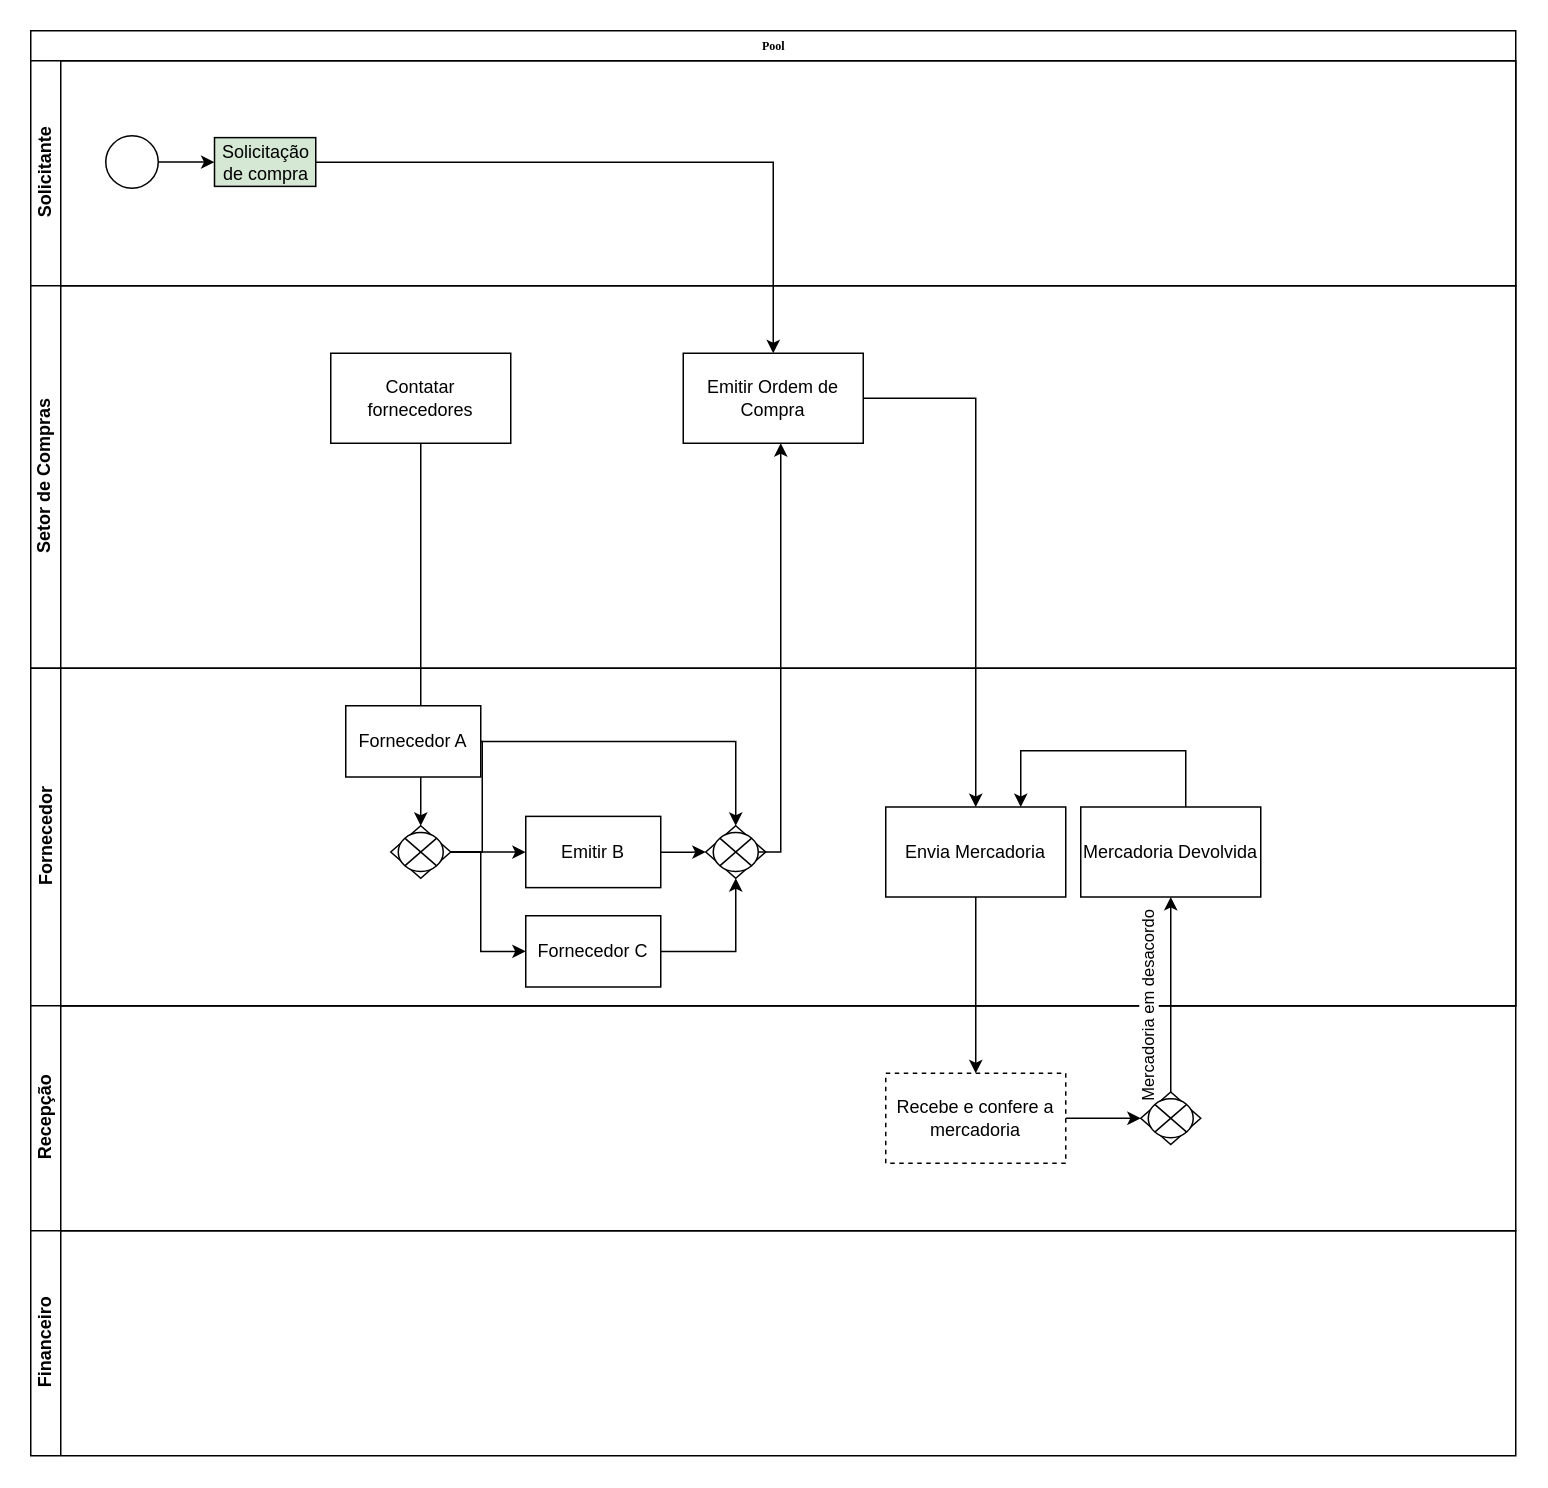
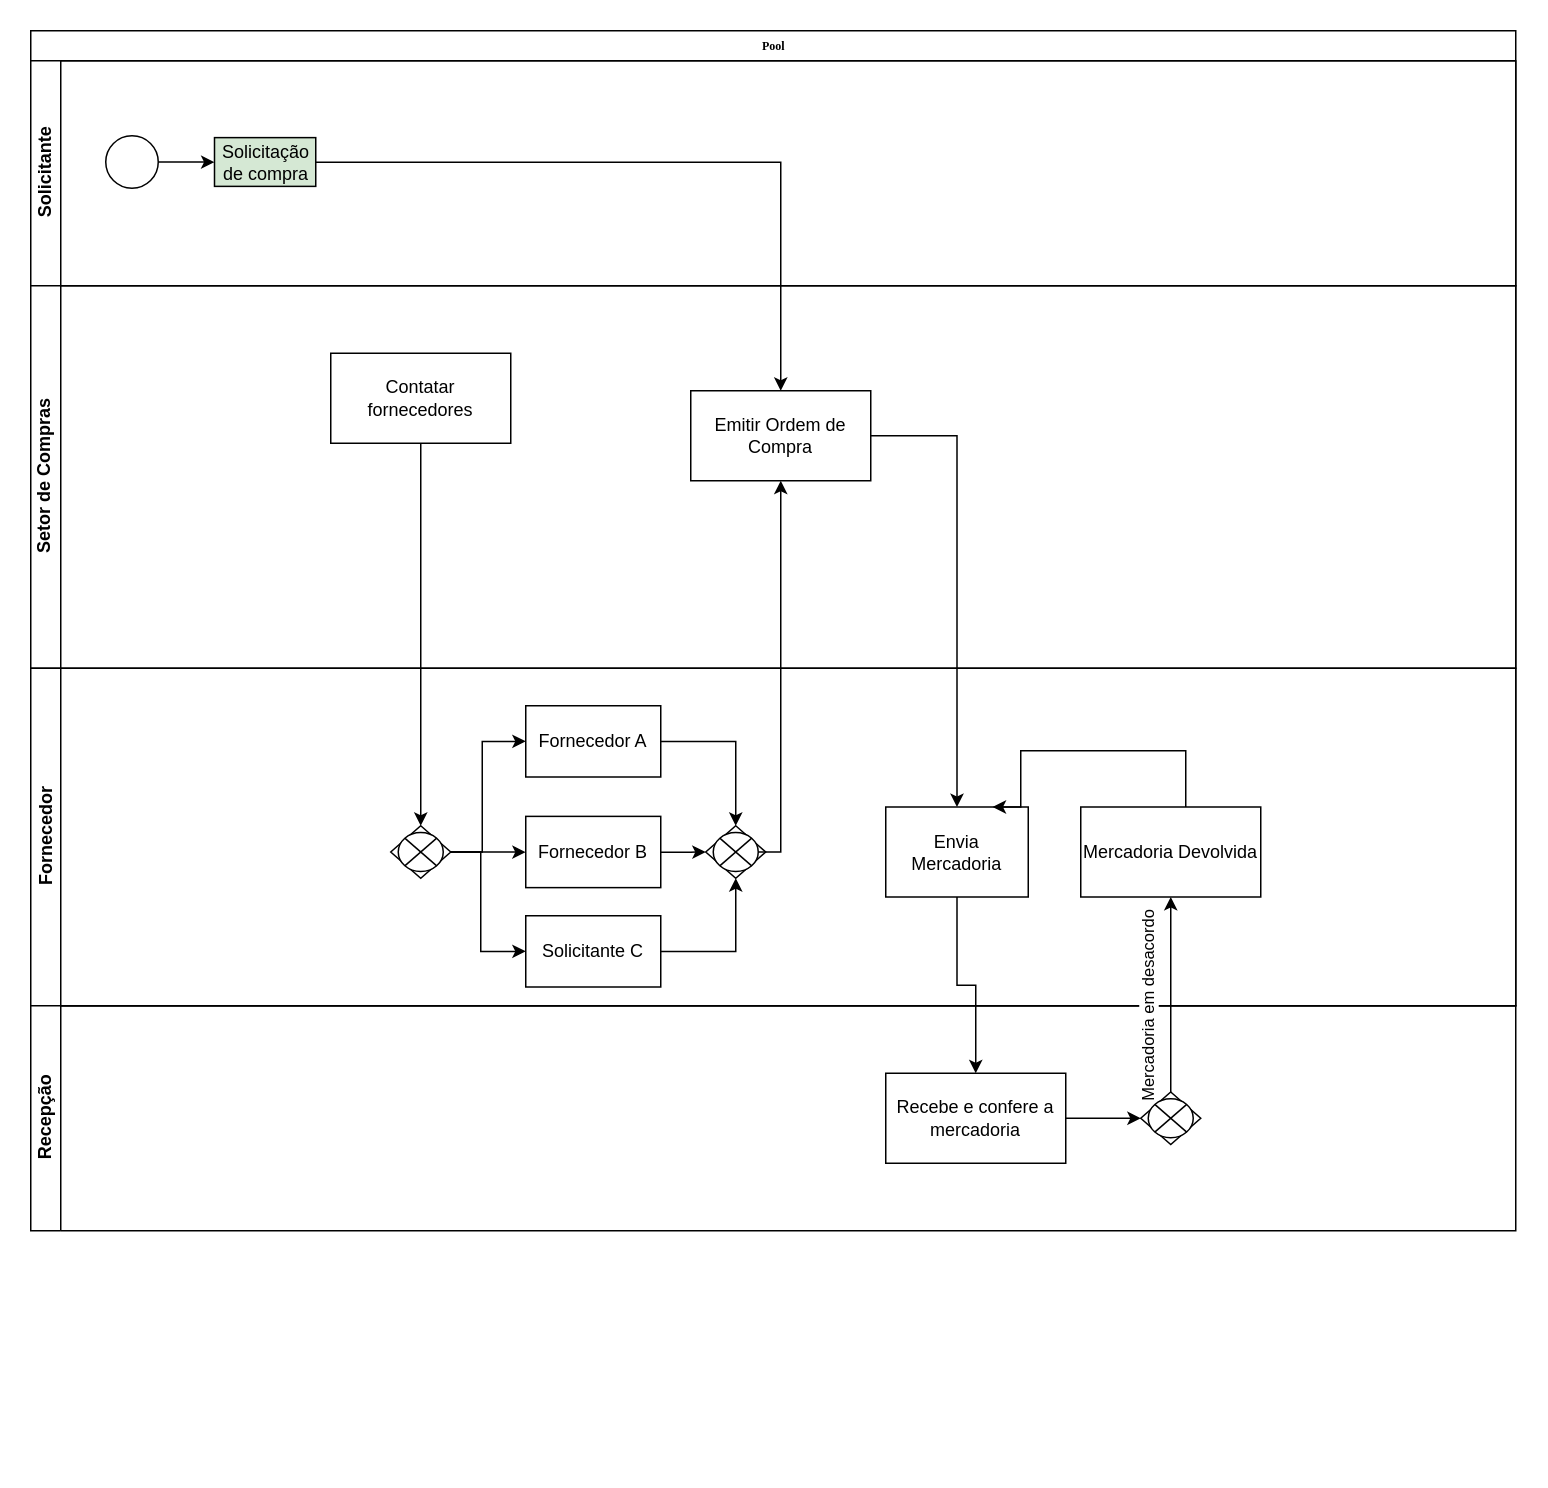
node "Emitir Ordem de Compra": moved (773, 398) -> (781, 436)
node "Fornecedor A": moved (413, 741) -> (593, 741)
node "Envia Mercadoria": size 180x90 -> 143x90
node "Emitir B": label "Emitir B" -> "Fornecedor B"
node "Fornecedor C": label "Fornecedor C" -> "Solicitante C"
node "Recebe e confere a mercadoria": style dashed -> solid
node "Financeiro": removed
